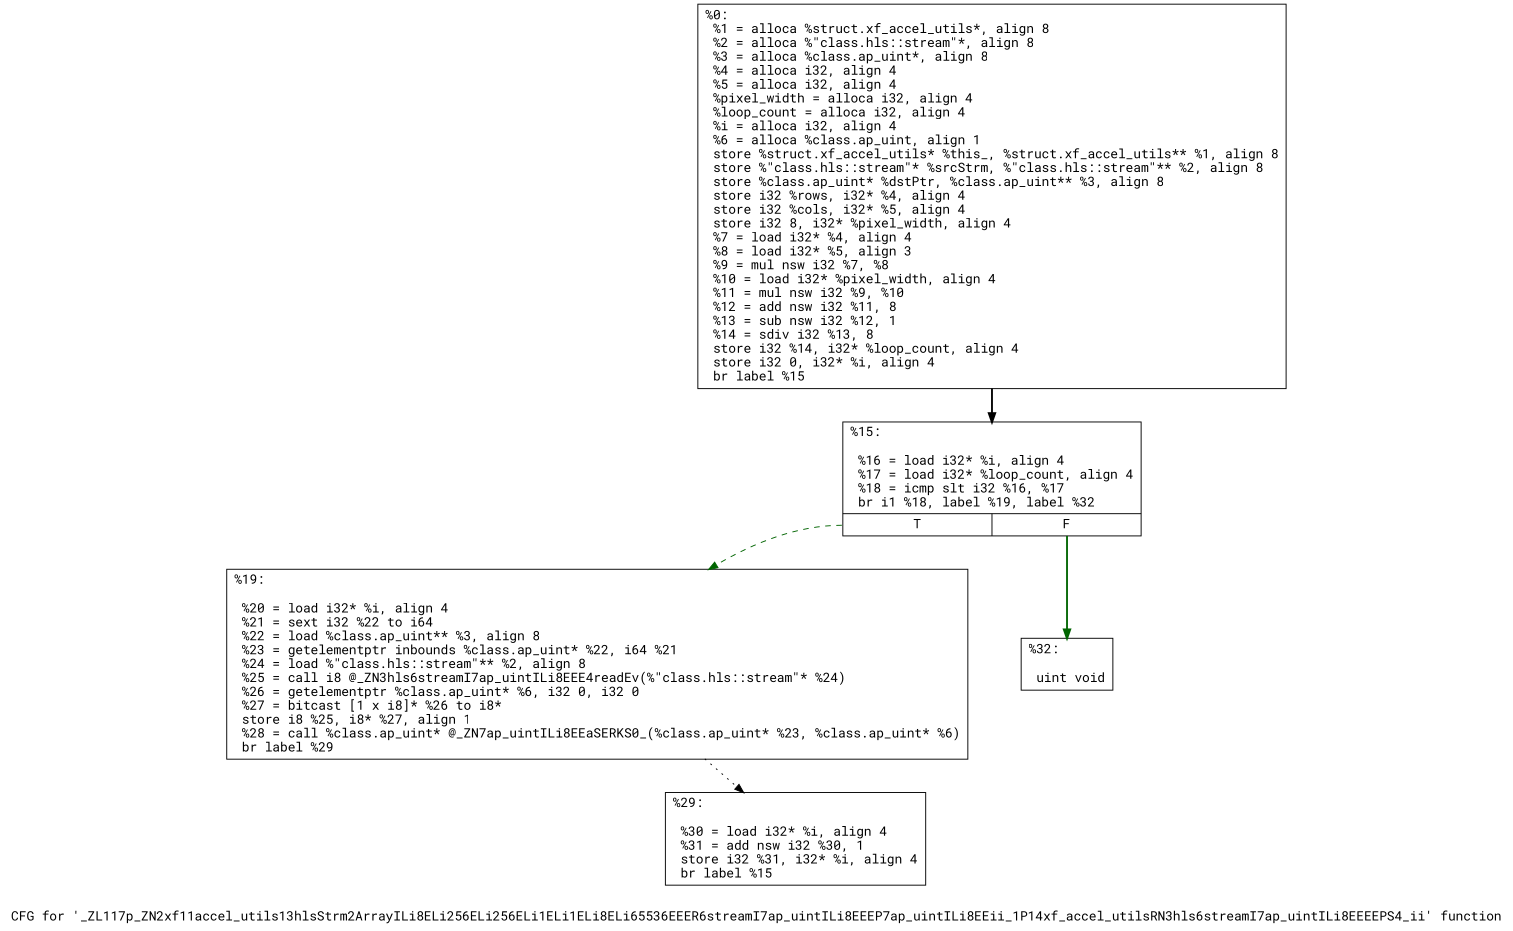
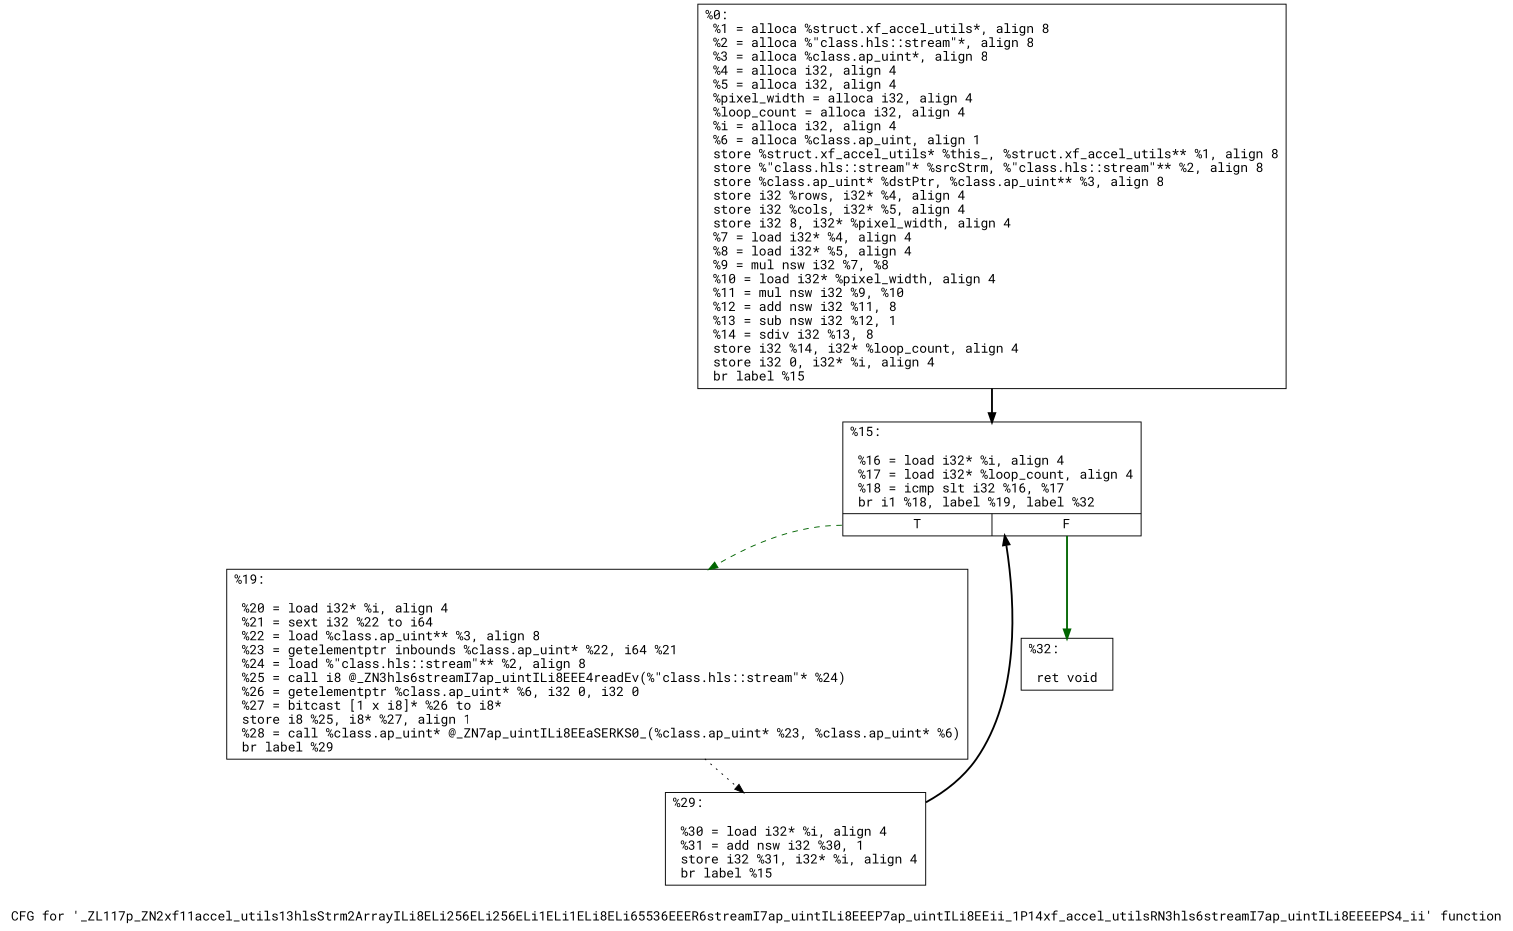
node "%0:": text "%8 = load i32* %5, align 3" -> "%8 = load i32* %5, align 4"
node "%32:": text "uint void" -> "ret void"
edge "%29:" -> "%15:": added
